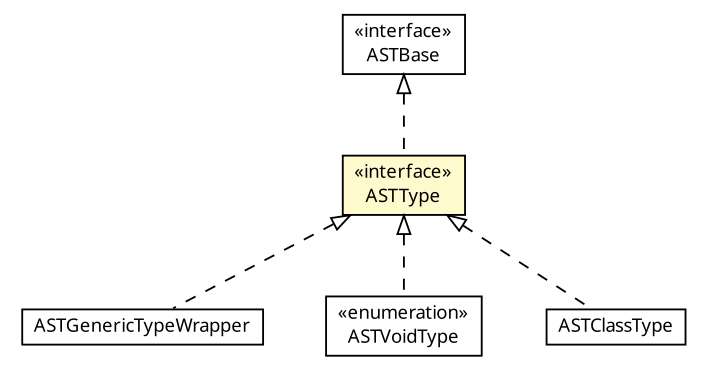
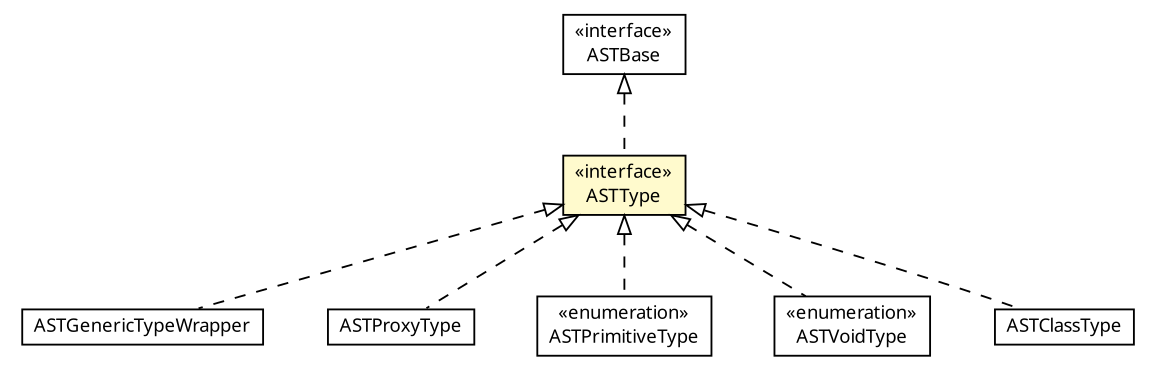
node "ASTProxyType": added
node "ASTPrimitiveType": added
